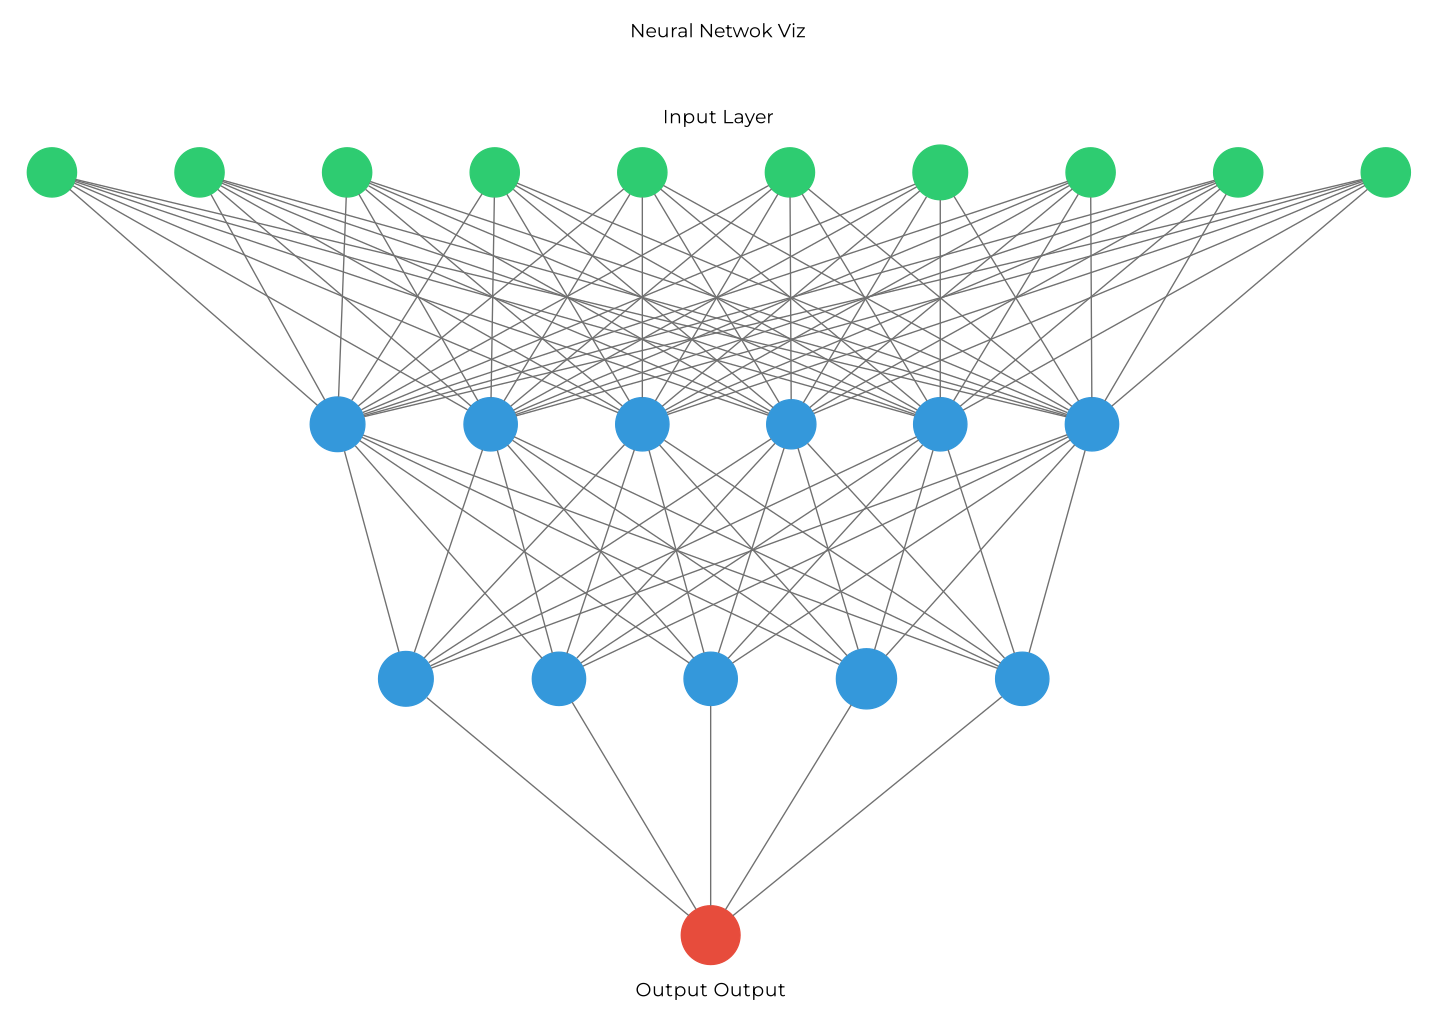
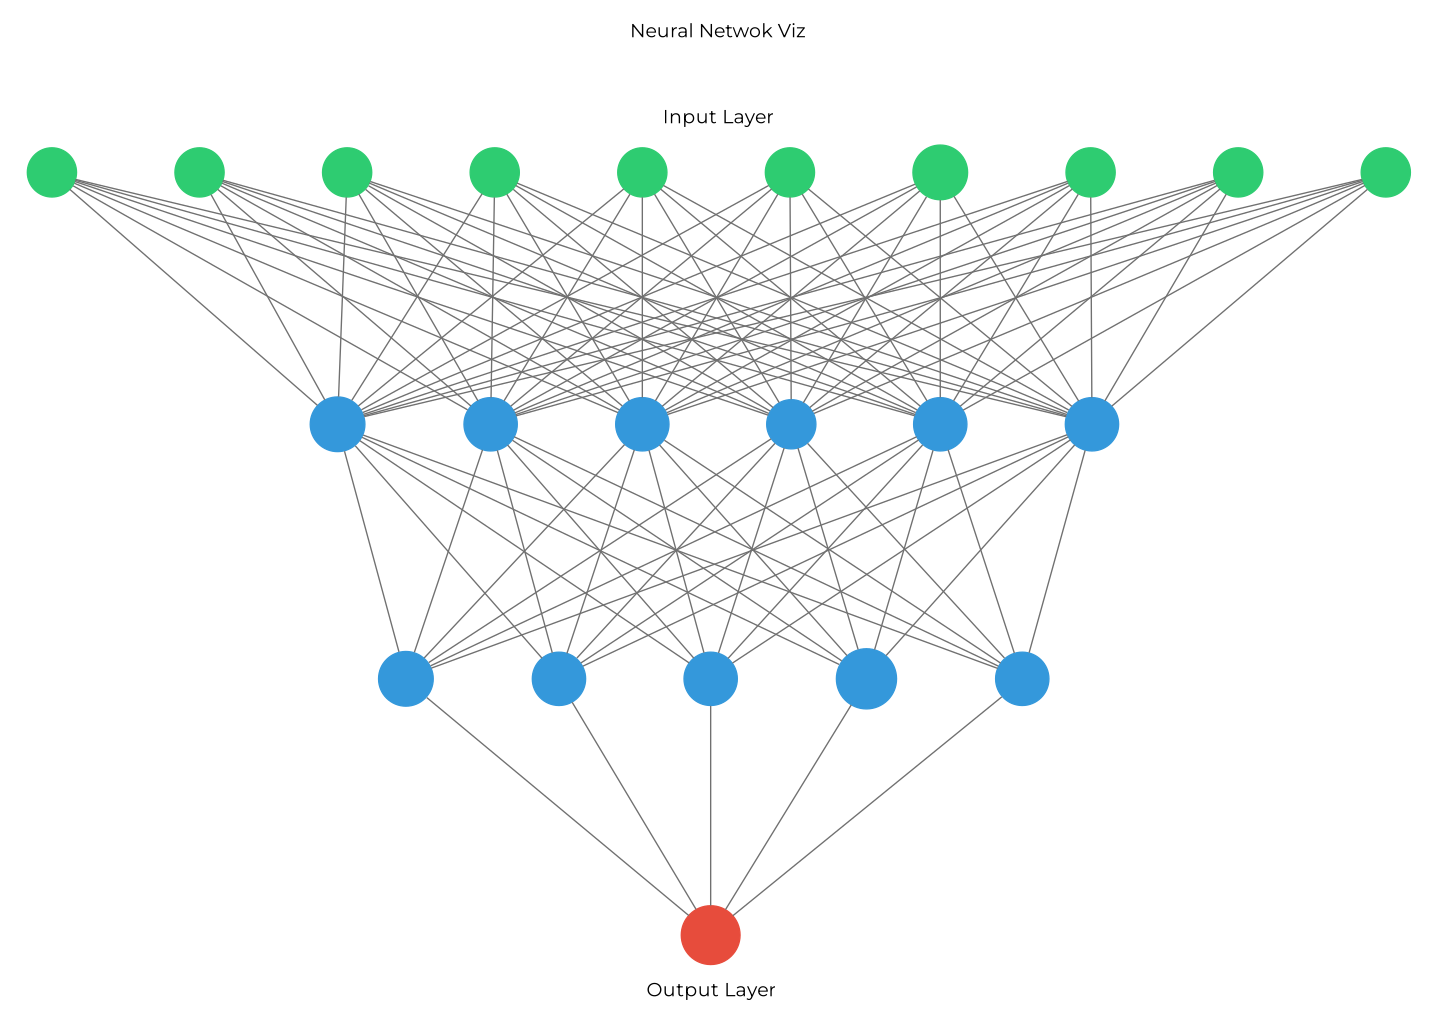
cluster "Output Output": label "Output Output" -> "Output Layer"
